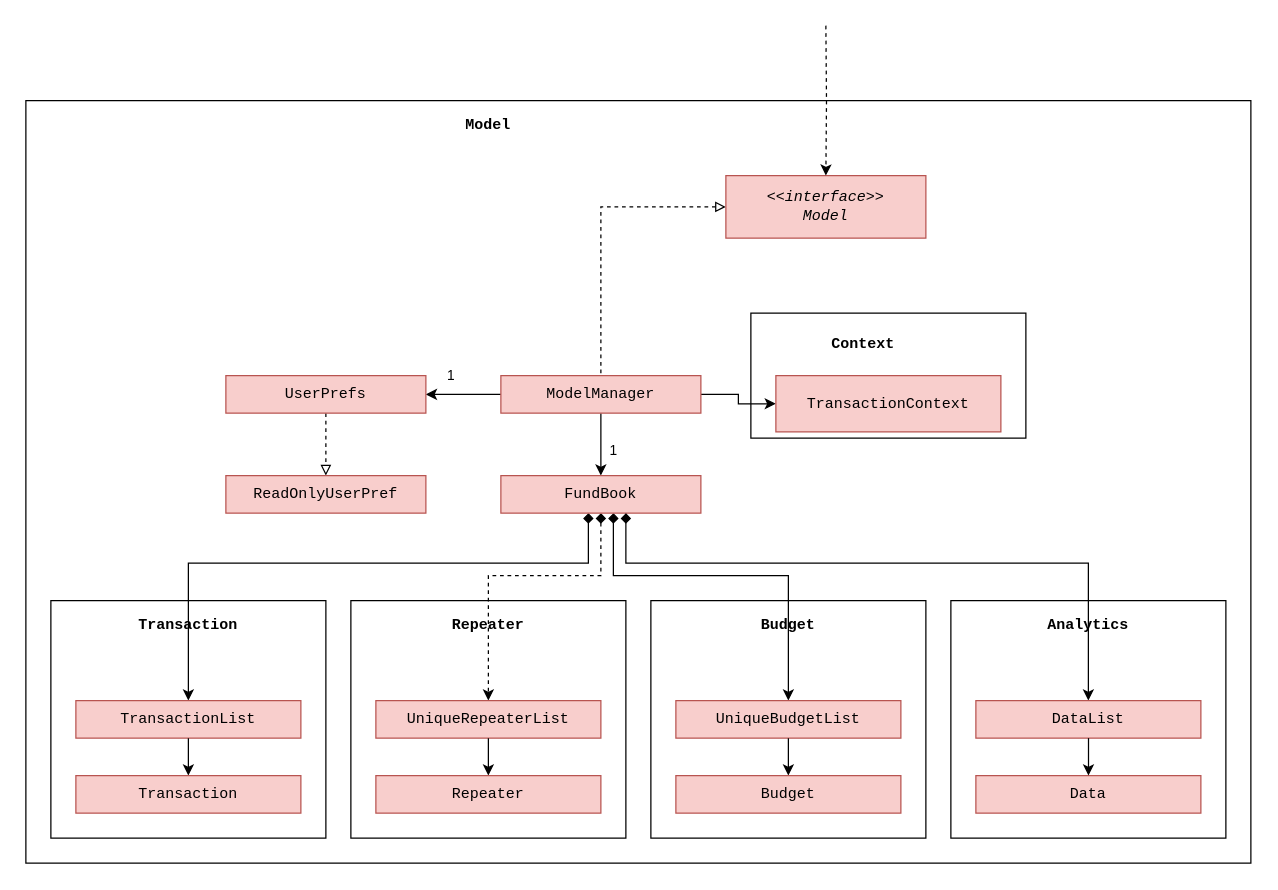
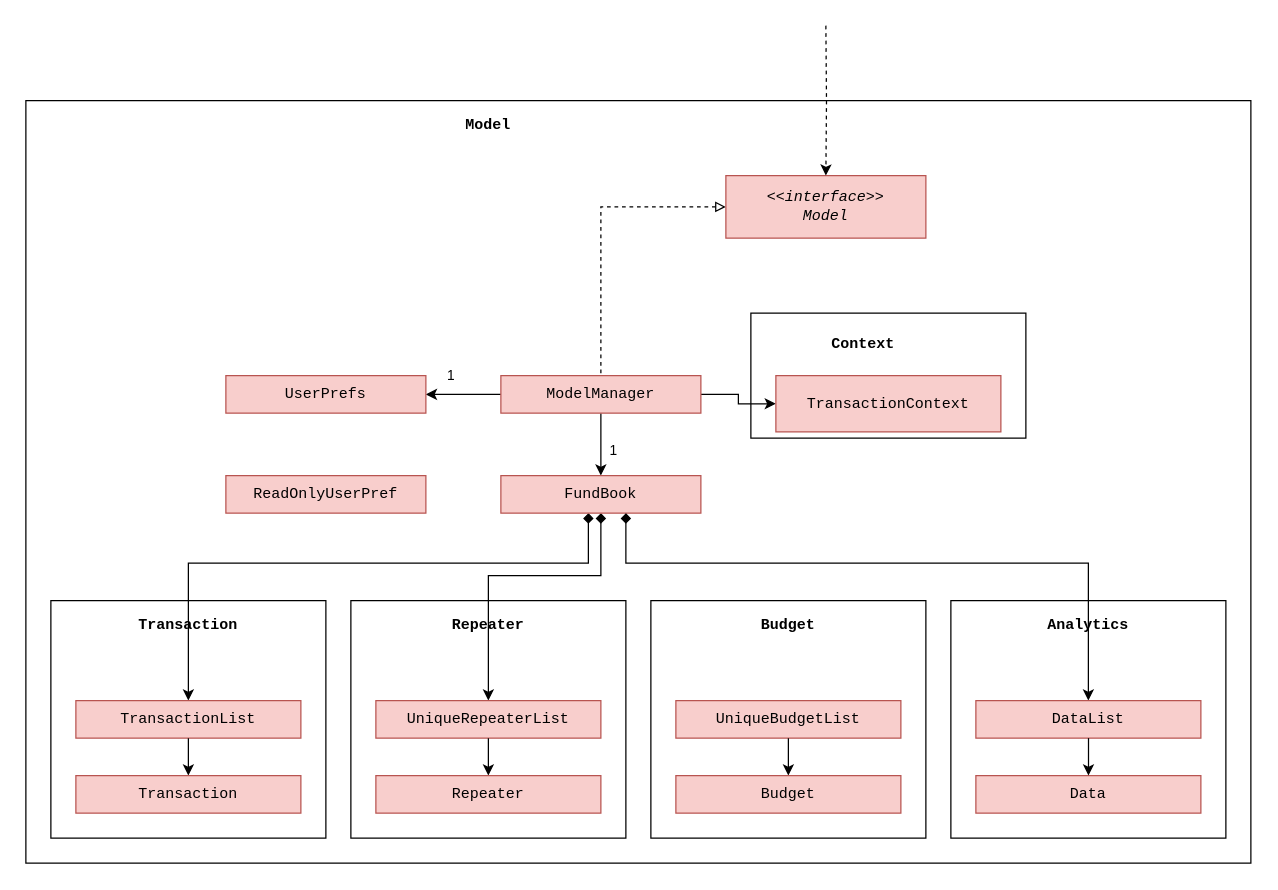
edge "UserPrefs" -> "ReadOnlyUserPref": removed
edge "FundBook" -- "UniqueRepeaterList": style dashed -> solid
edge "FundBook" -- "UniqueBudgetList": removed
